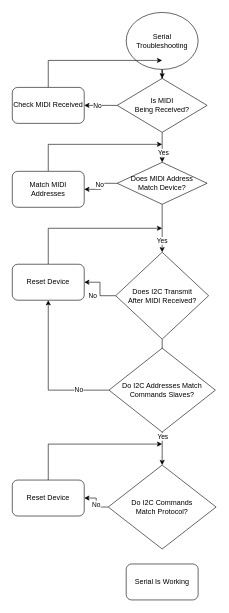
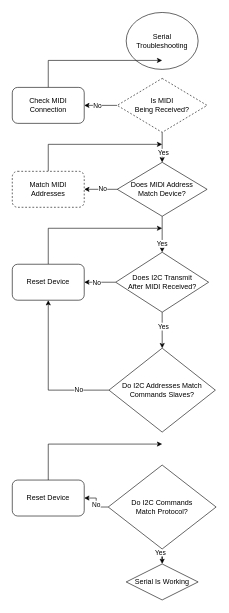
edge "Serial Troubleshooting" -> "Is MIDI Being Received?": removed
node "Check MIDI Received": label "Check MIDI Received" -> "Check MIDI Connection"
node "Is MIDI Being Received?": style solid -> dashed
node "Does MIDI Address Match Device?": size 90x42 -> 90x54
node "Match MIDI Addresses": style solid -> dashed
node "Does I2C Transmit After MIDI Received?": size 93x87 -> 93x60
edge "Do I2C Addresses Match Commands Slaves?" -> "Do I2C Commands Match Protocol?": removed, label "Yes"
edge "Do I2C Commands Match Protocol?" -> "Serial Is Working": added, label "Yes"
node "Serial Is Working": shape rounded rectangle -> diamond
